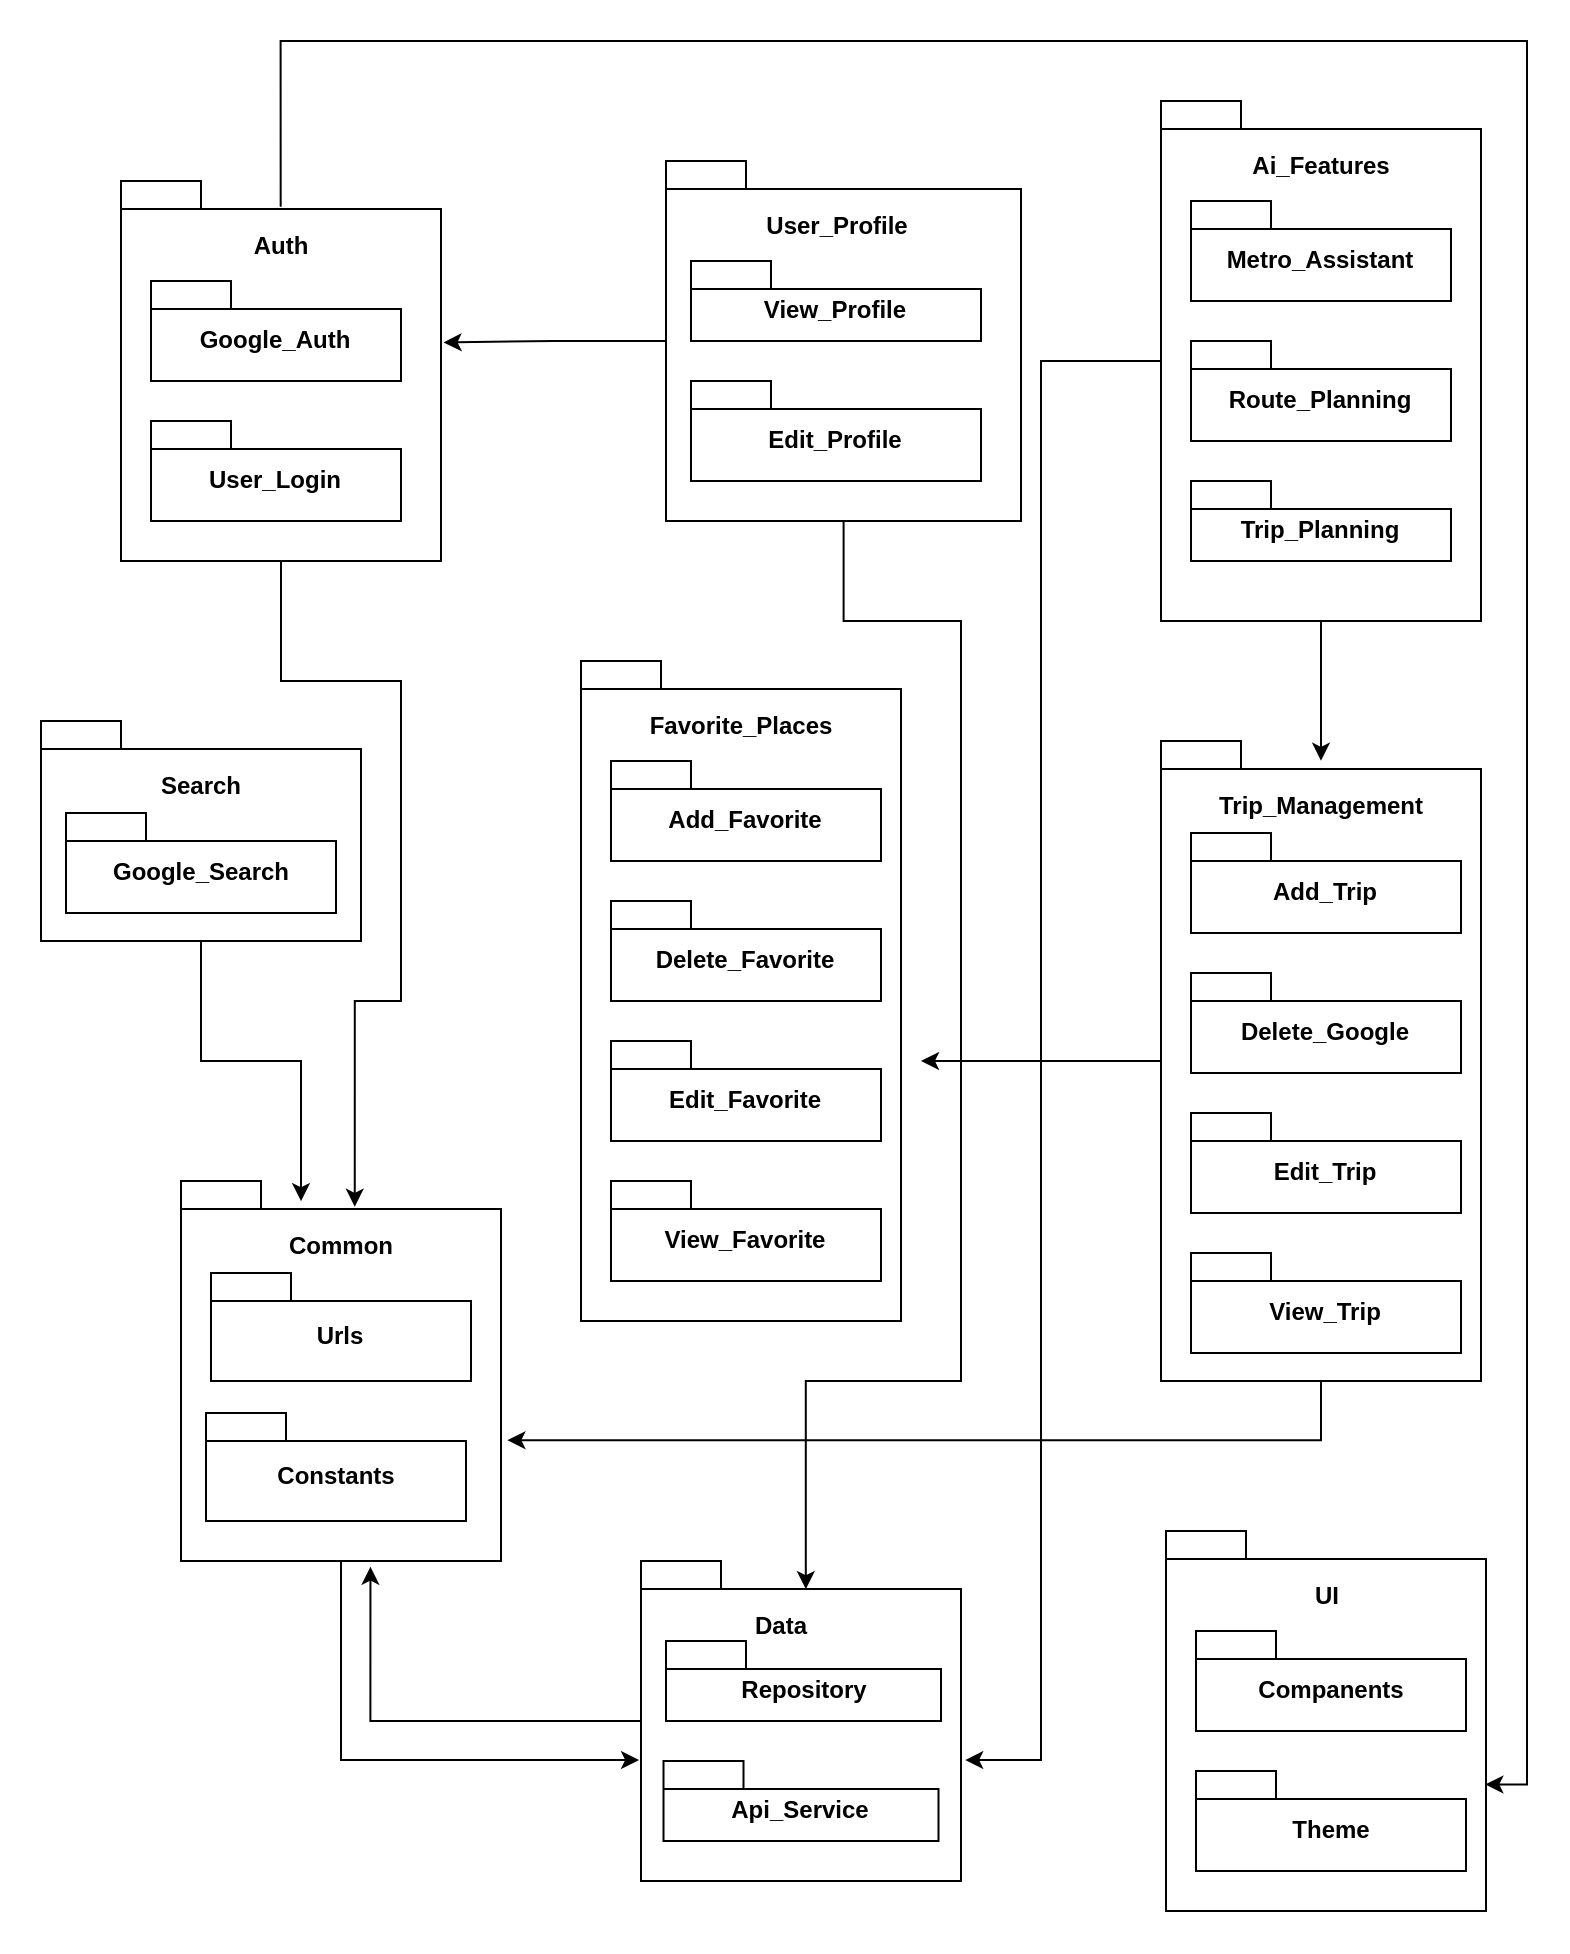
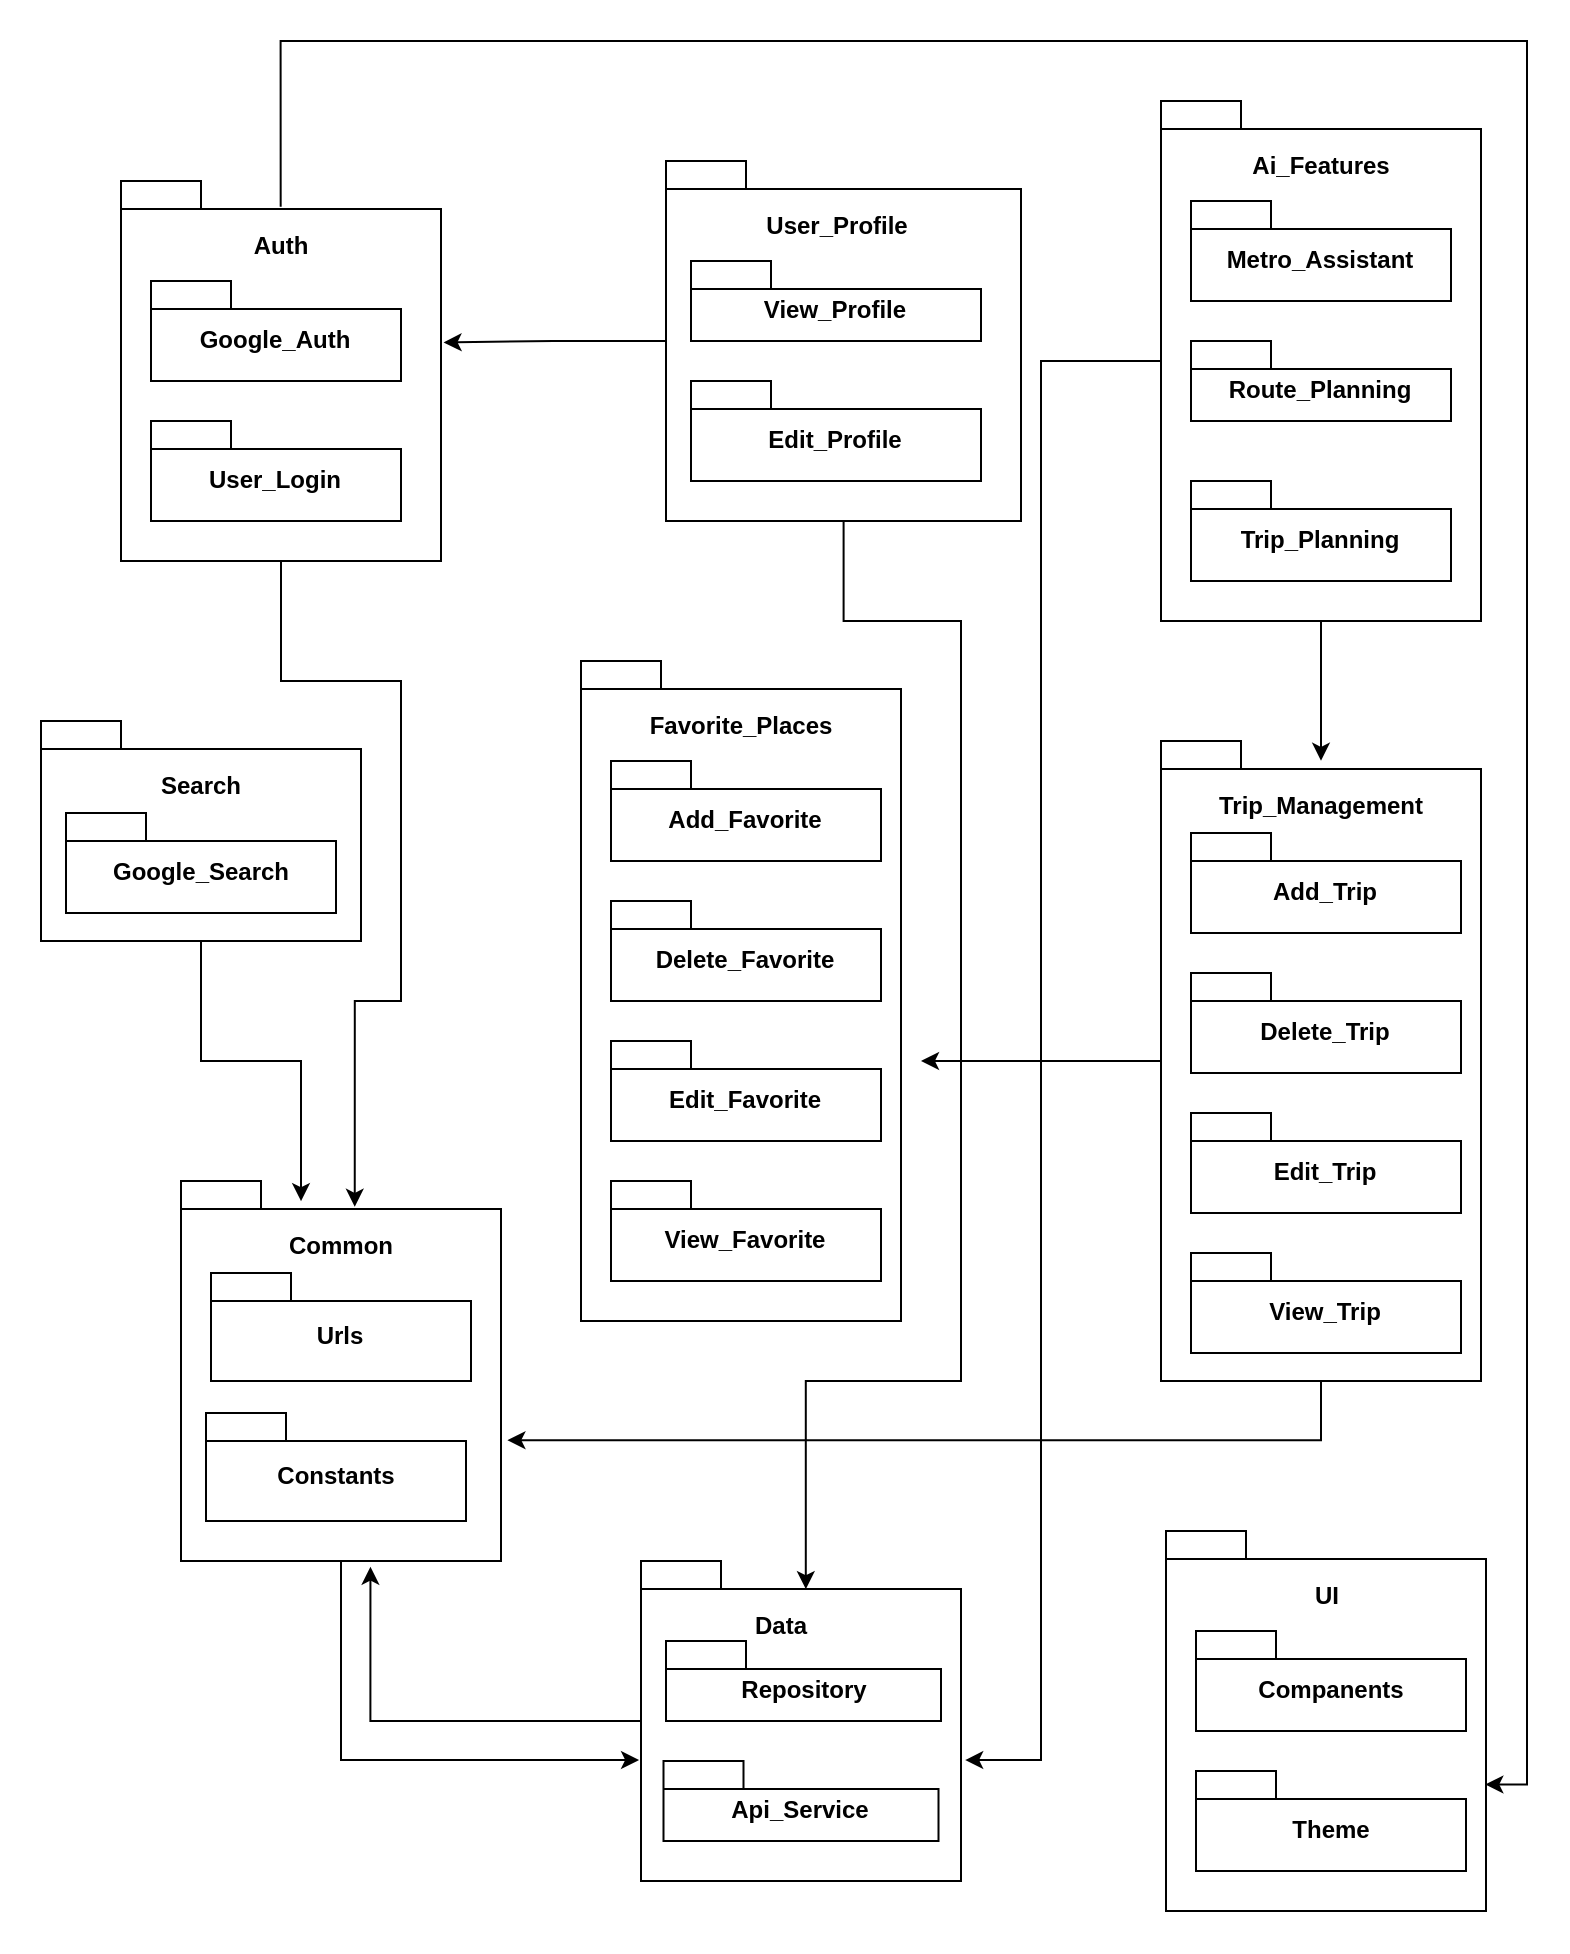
node "Route_Planning": size 260x100 -> 260x80
node "Trip_Planning": size 260x80 -> 260x100
node "Delete_Google": label "Delete_Google" -> "Delete_Trip"
